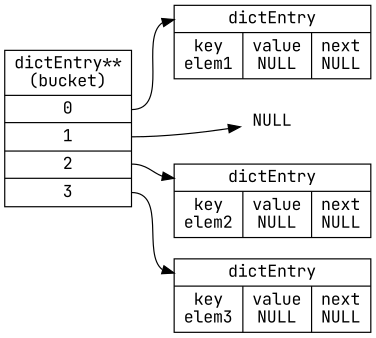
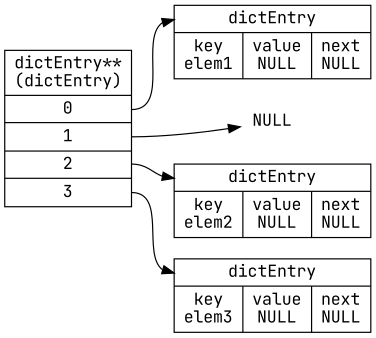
node "dictEntry**": text "(bucket)" -> "(dictEntry)"
